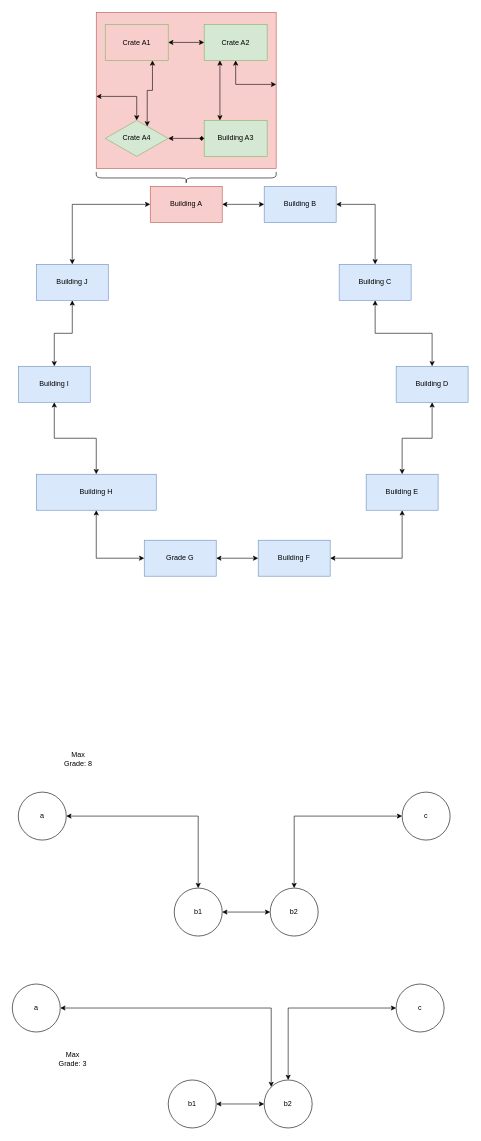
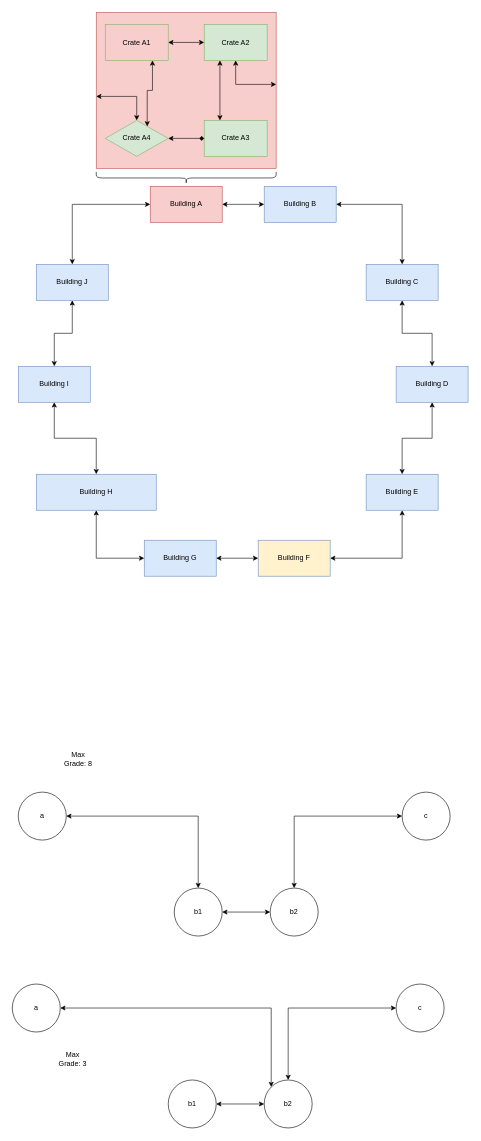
node "Building A3": label "Building A3" -> "Crate A3"
node "Building C": moved (375, 282) -> (402, 282)
node "Grade G": label "Grade G" -> "Building G"
node "Building F": fillcolor #dae8fc -> #fff2cc
